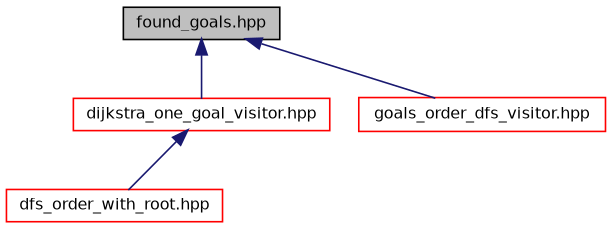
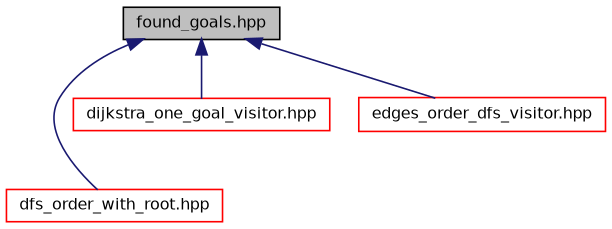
node "goals_order_dfs_visitor.hpp": label "goals_order_dfs_visitor.hpp" -> "edges_order_dfs_visitor.hpp"
edge "dfs_order_with_root.hpp" -> "dijkstra_one_goal_visitor.hpp": now "dfs_order_with_root.hpp" -> "found_goals.hpp"
